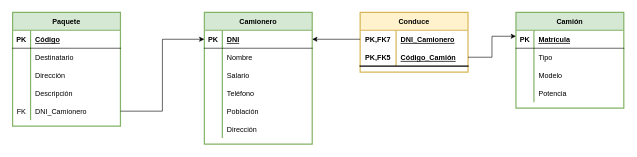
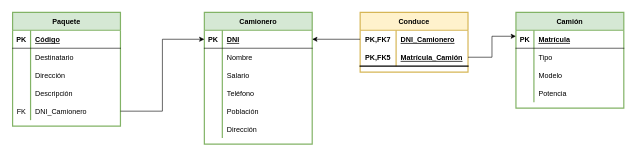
node "Código_Camión": label "Código_Camión" -> "Matrícula_Camión"
